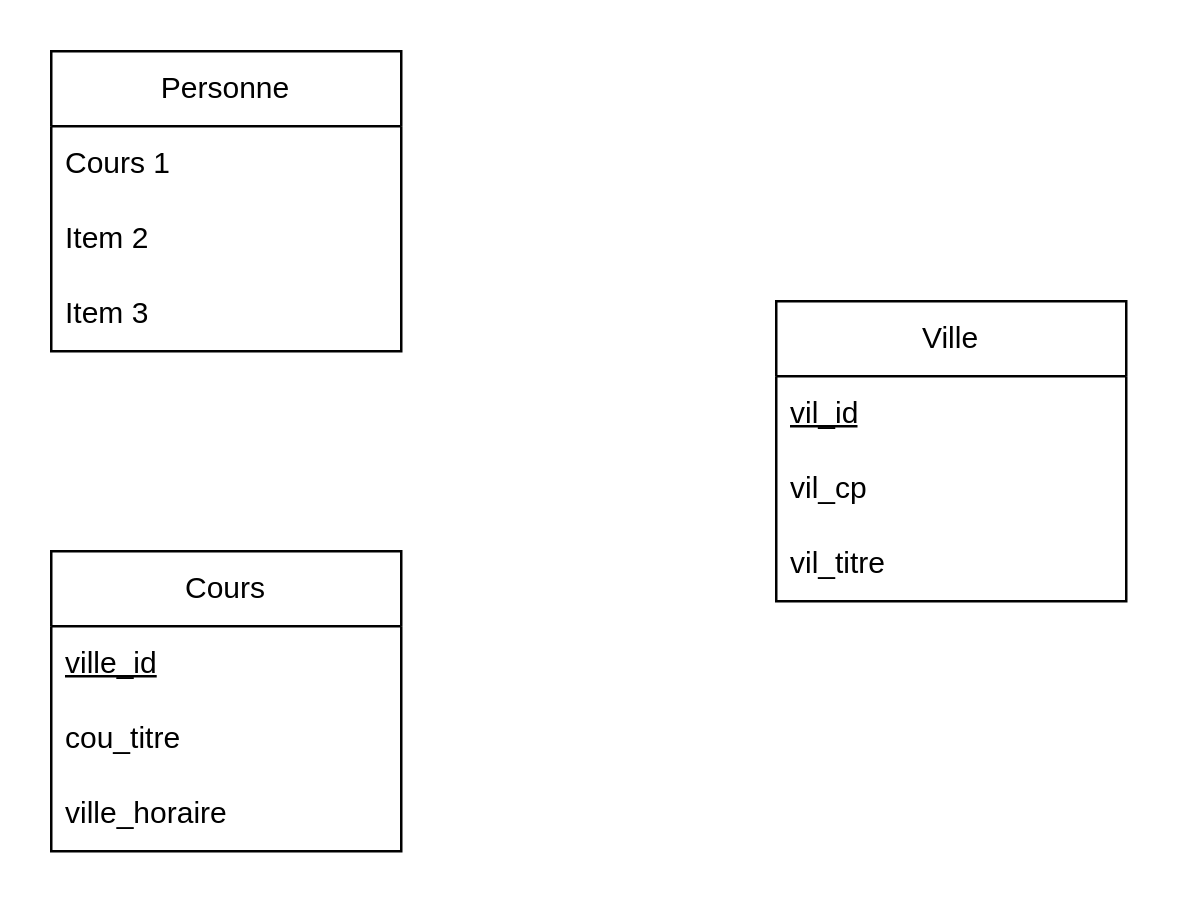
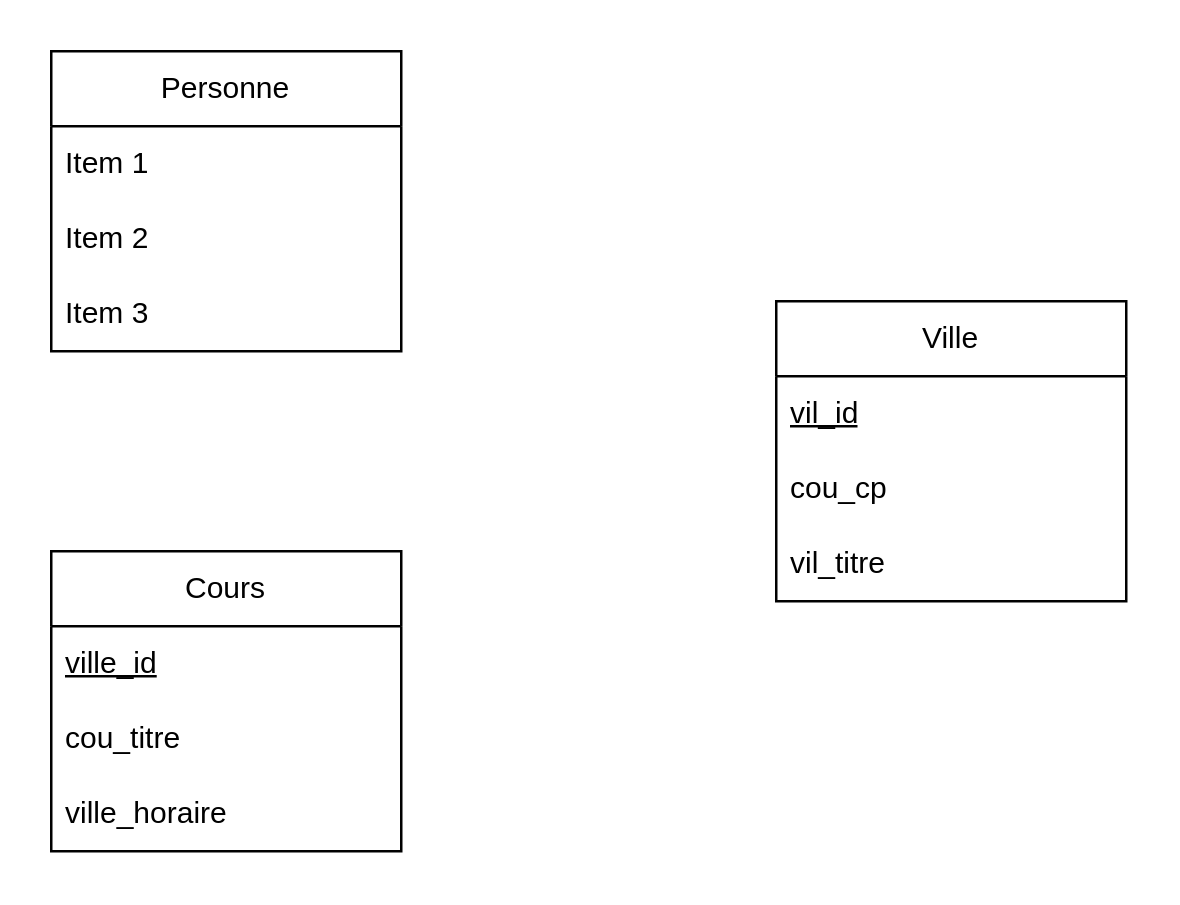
node "Cours 1": label "Cours 1" -> "Item 1"
node "vil_cp": label "vil_cp" -> "cou_cp"
